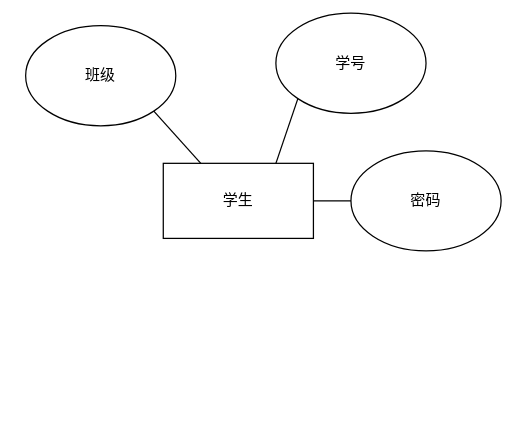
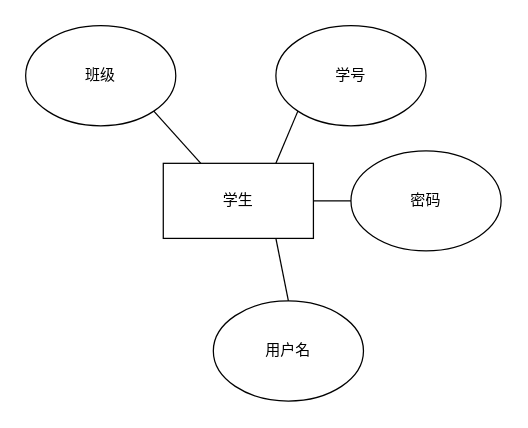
node "学号": moved (351, 63) -> (351, 76)
edge "学生" -- "用户名": added
node "用户名": added
